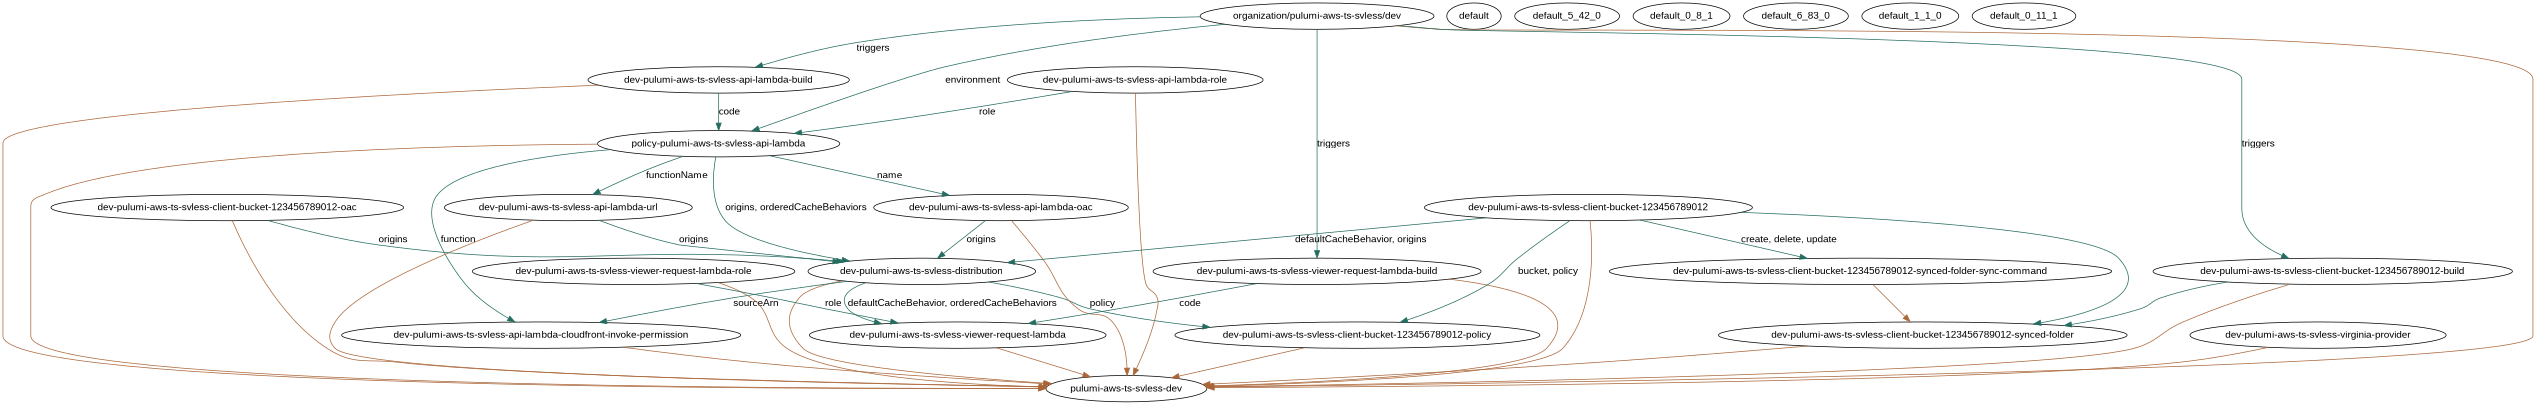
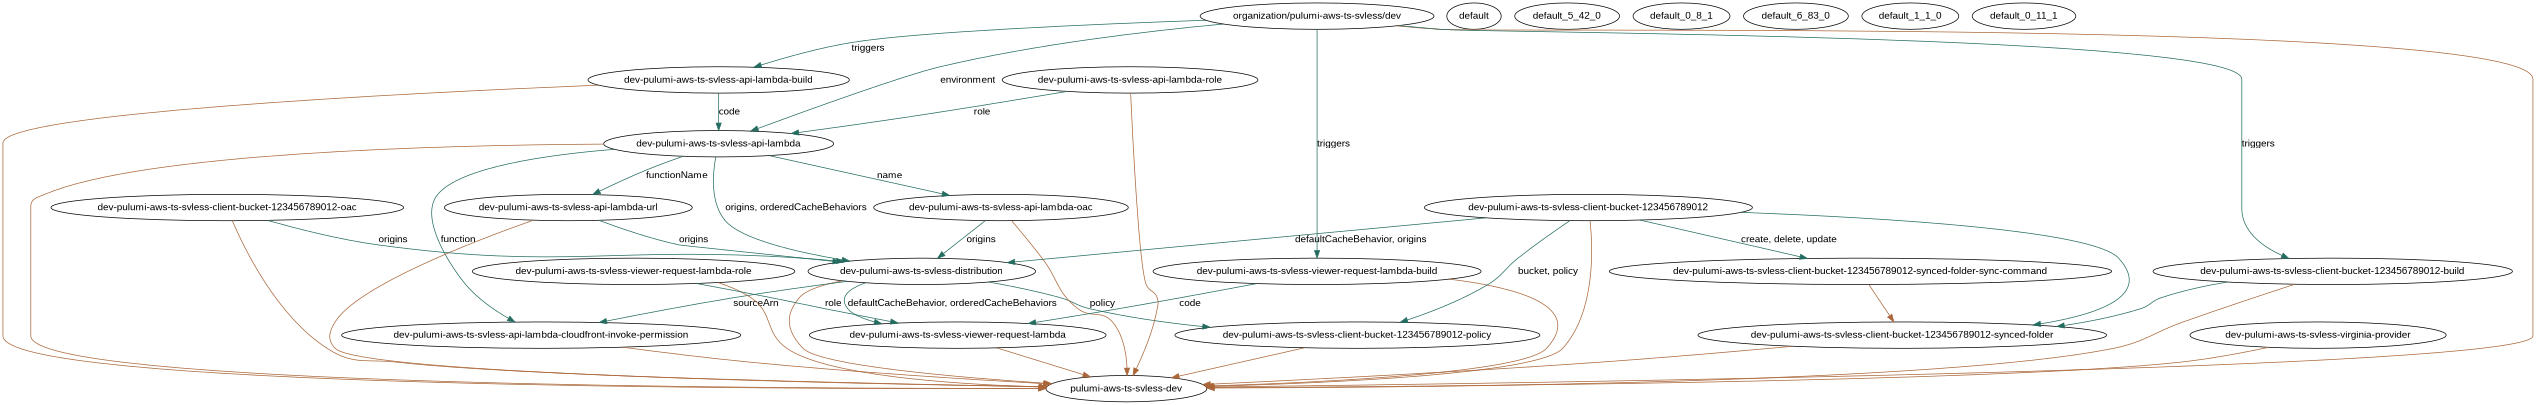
node "policy-pulumi-aws-ts-svless-api-lambda": label "policy-pulumi-aws-ts-svless-api-lambda" -> "dev-pulumi-aws-ts-svless-api-lambda"
